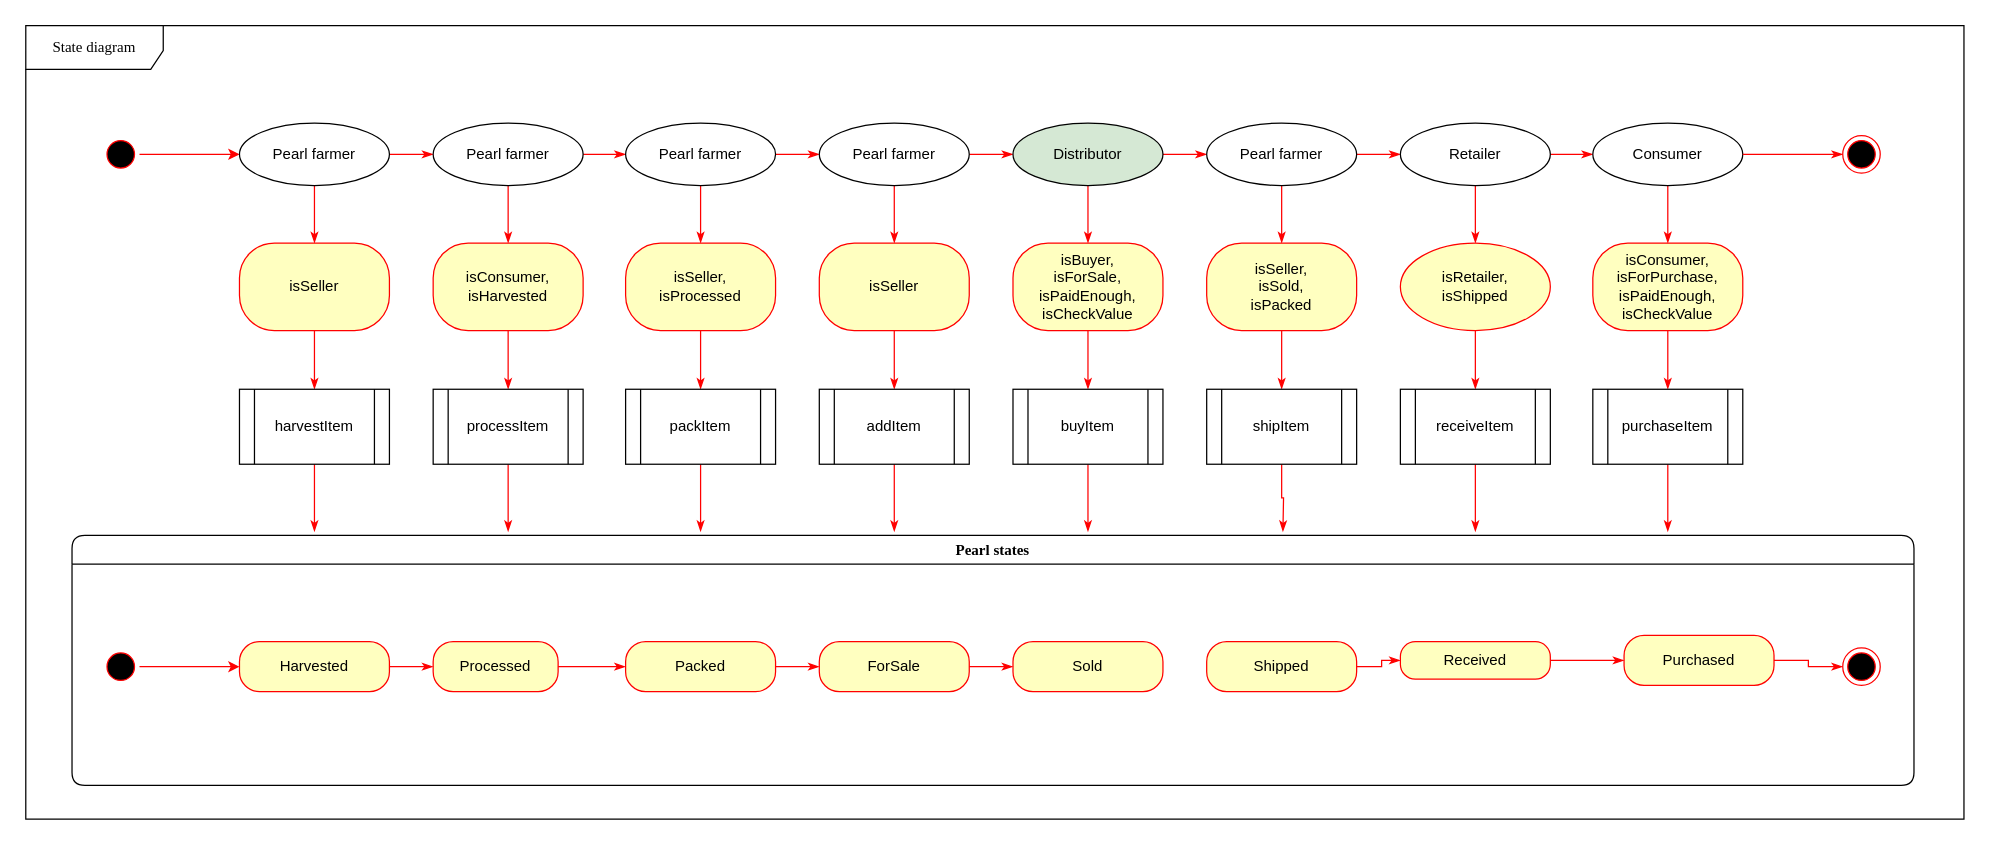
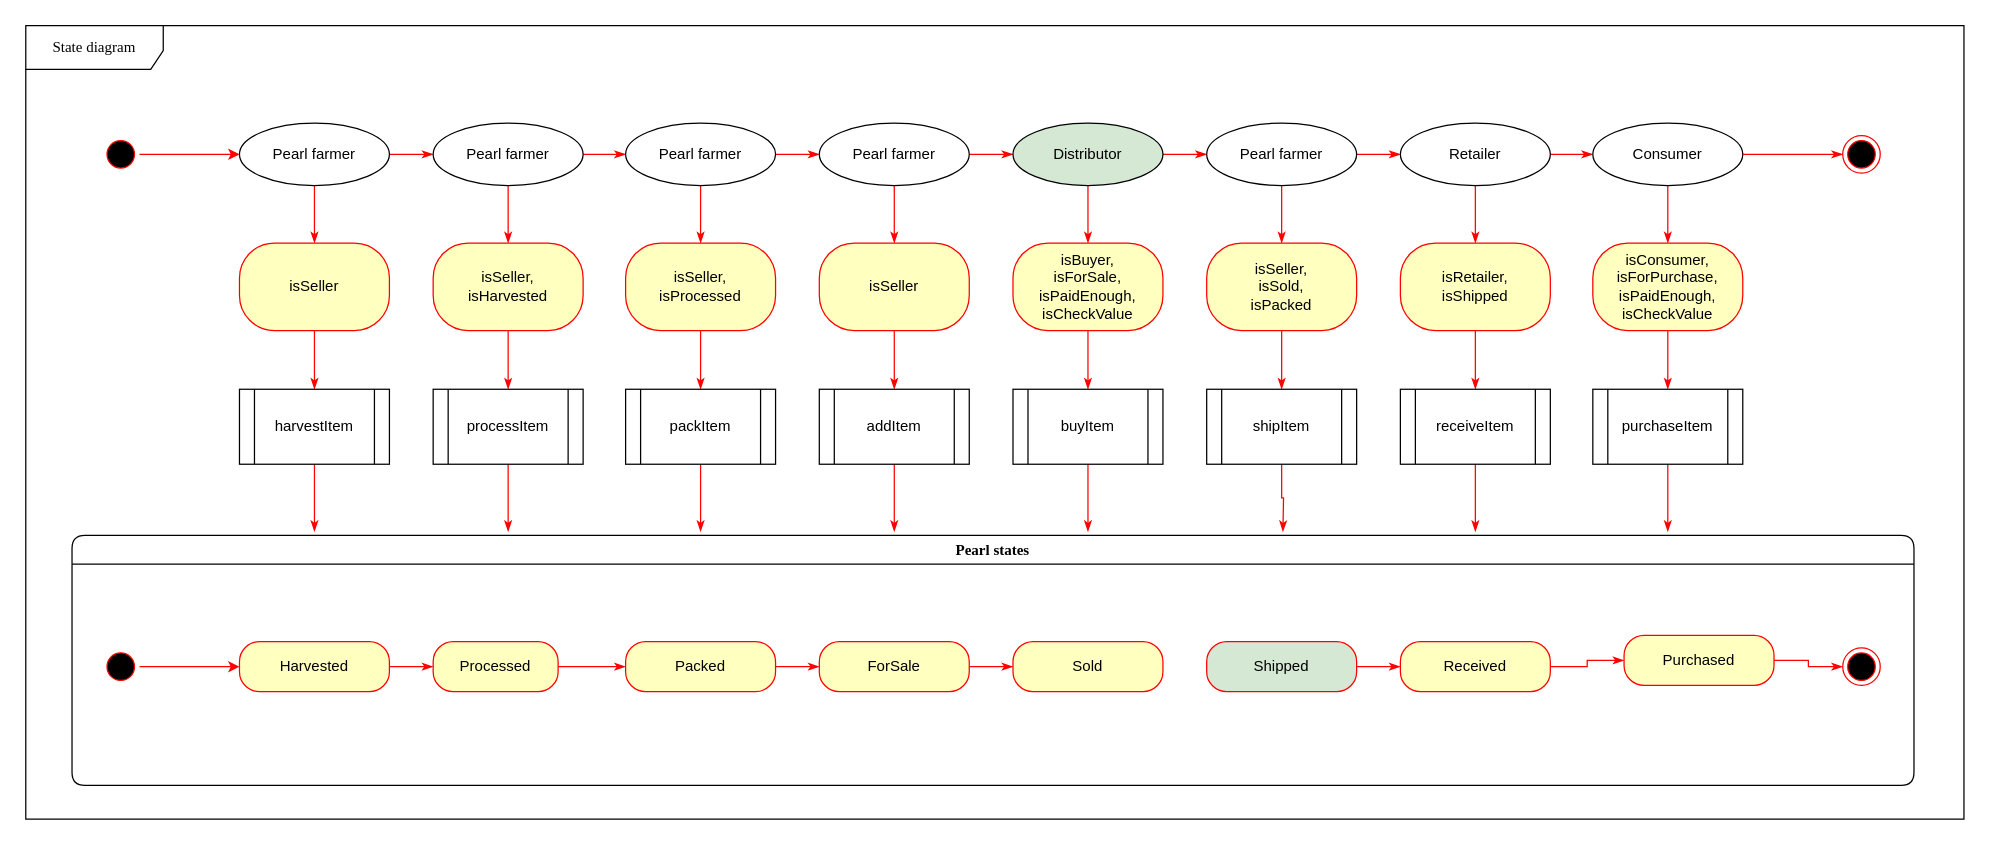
node "isConsumer, isHarvested": label "isConsumer, isHarvested" -> "isSeller, isHarvested"
node "isRetailer, isShipped": shape ellipse -> rounded rectangle
node "Received": size 150x38 -> 150x50
node "Shipped": fillcolor #ffffc0 -> #d5e8d4
